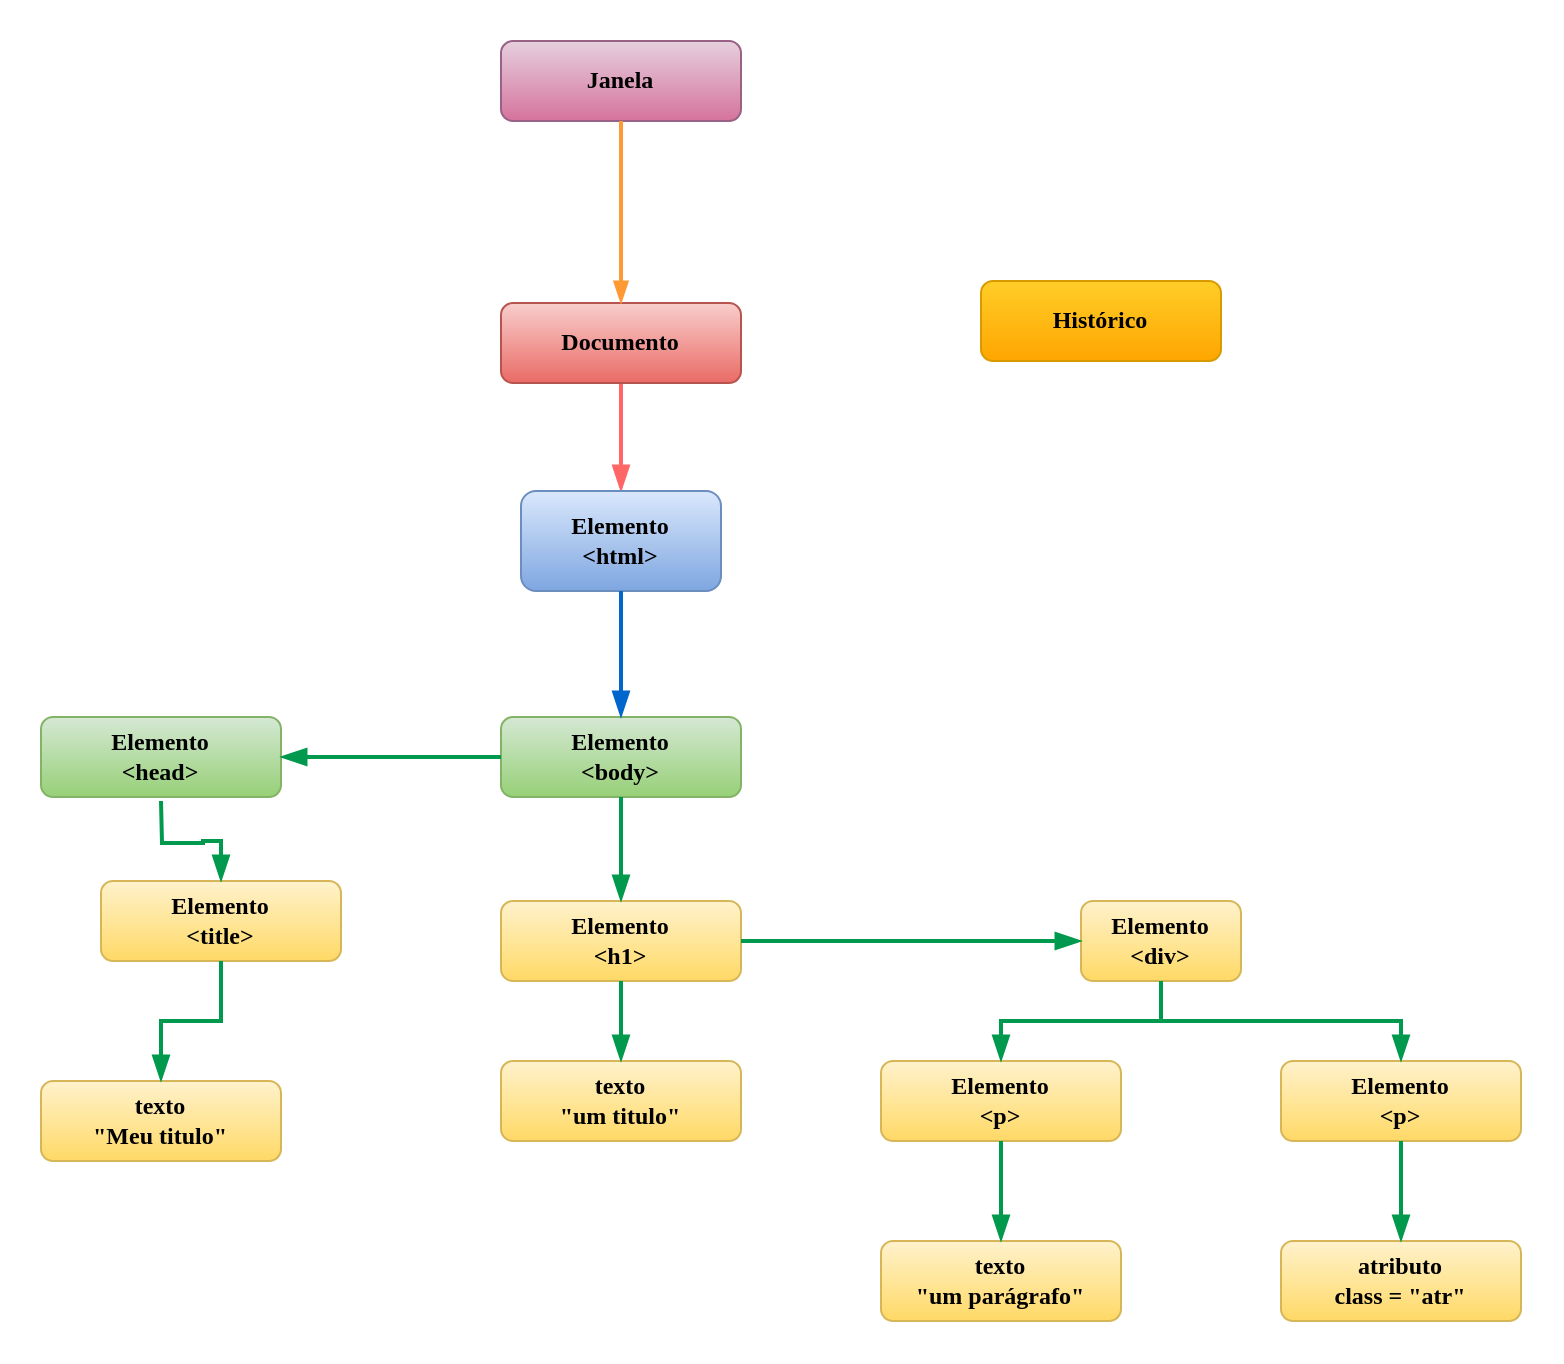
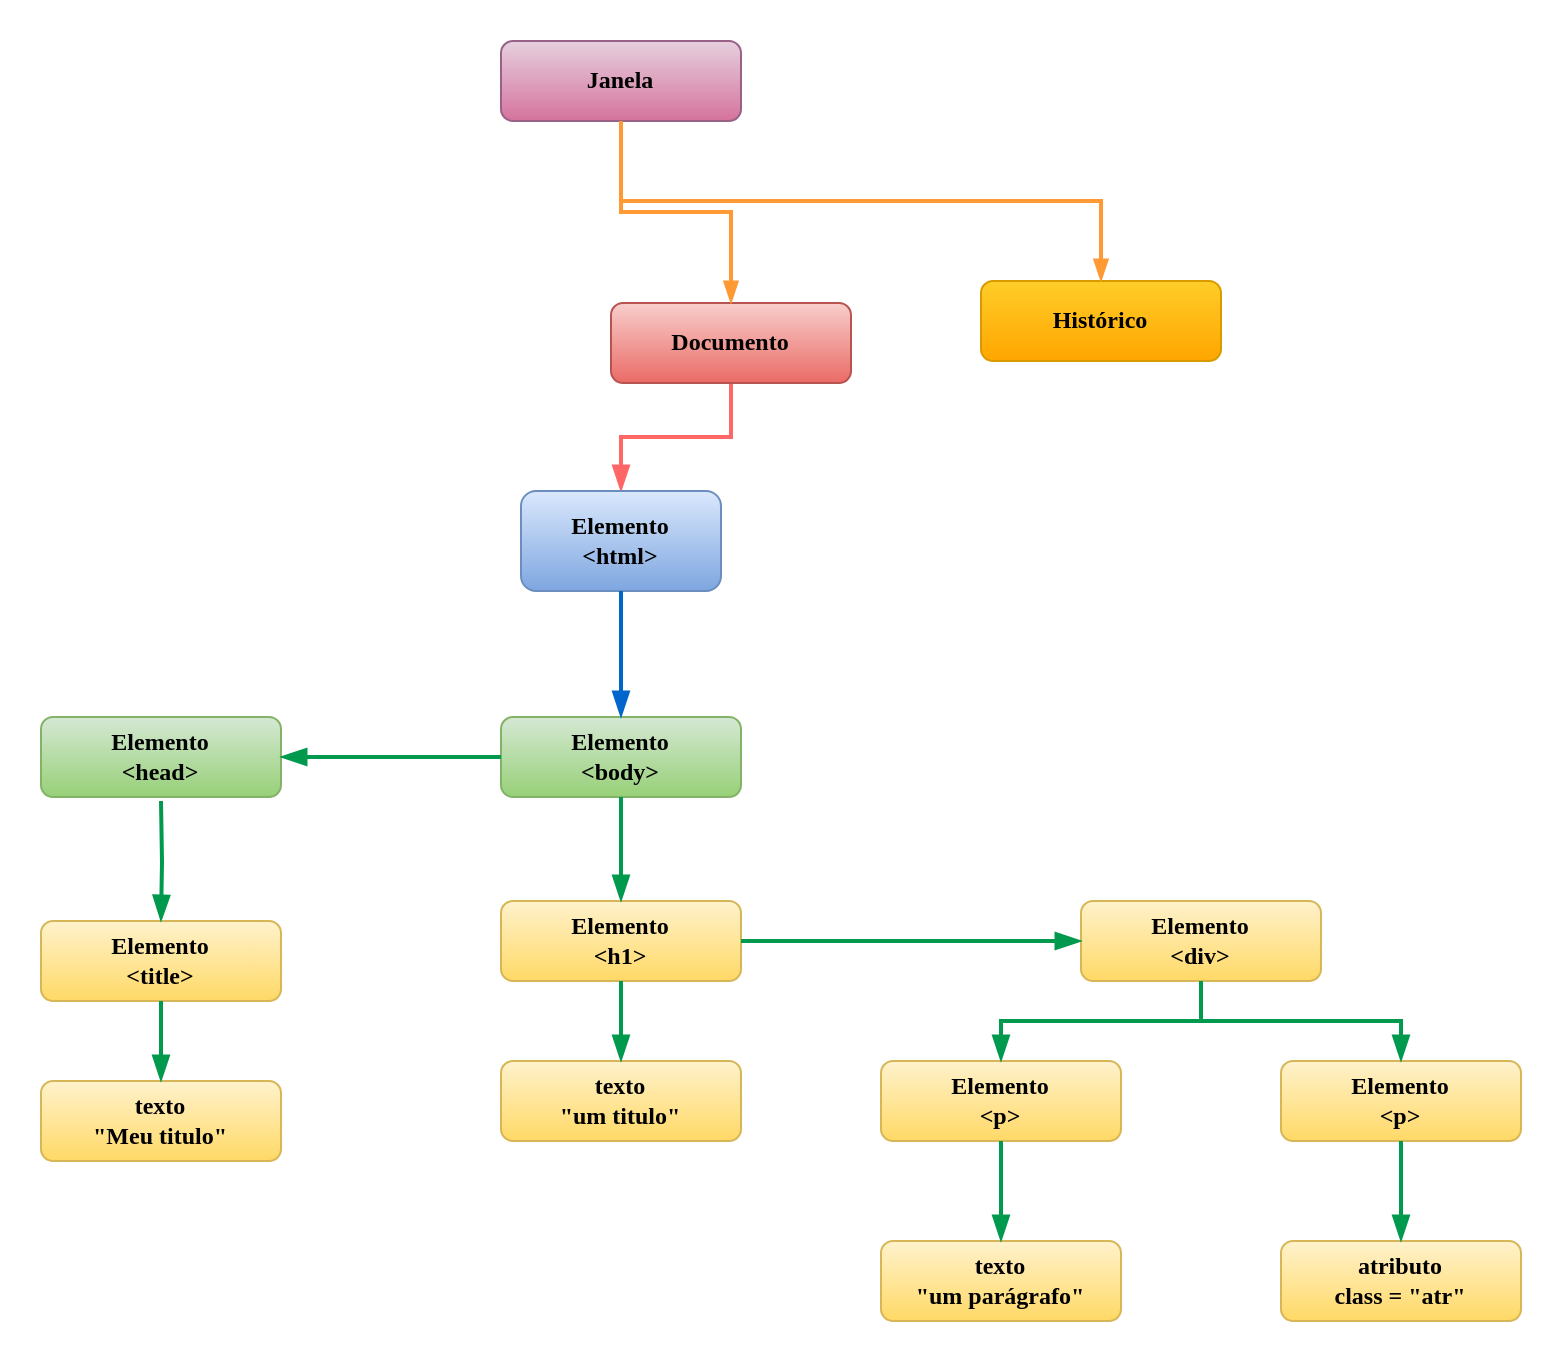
edge "Janela" -> "Histórico": added
node "Documento": moved (621, 343) -> (731, 343)
node "Elemento <title>": moved (221, 921) -> (161, 961)
node "Elemento <div>": size 160x80 -> 240x80
